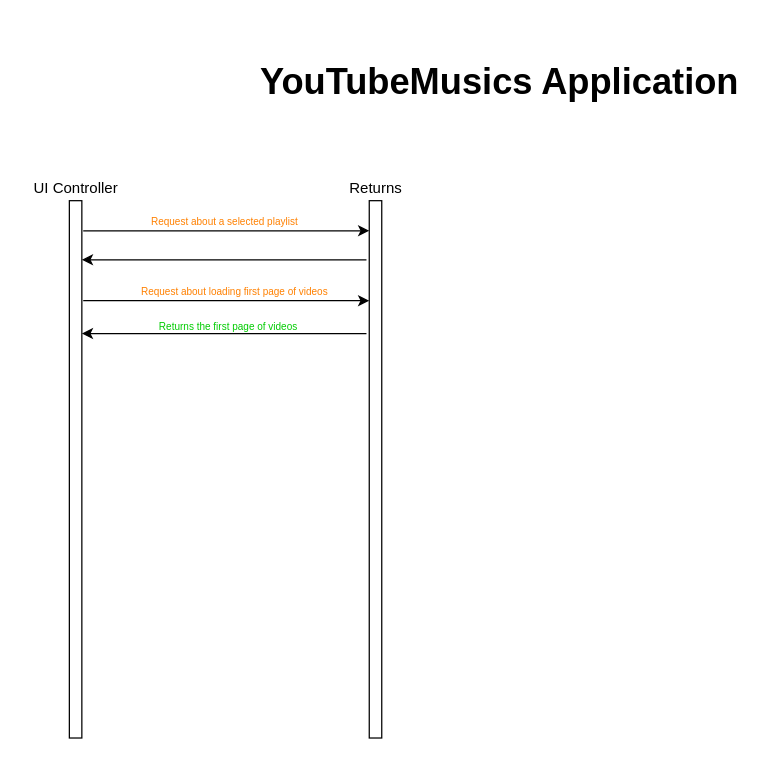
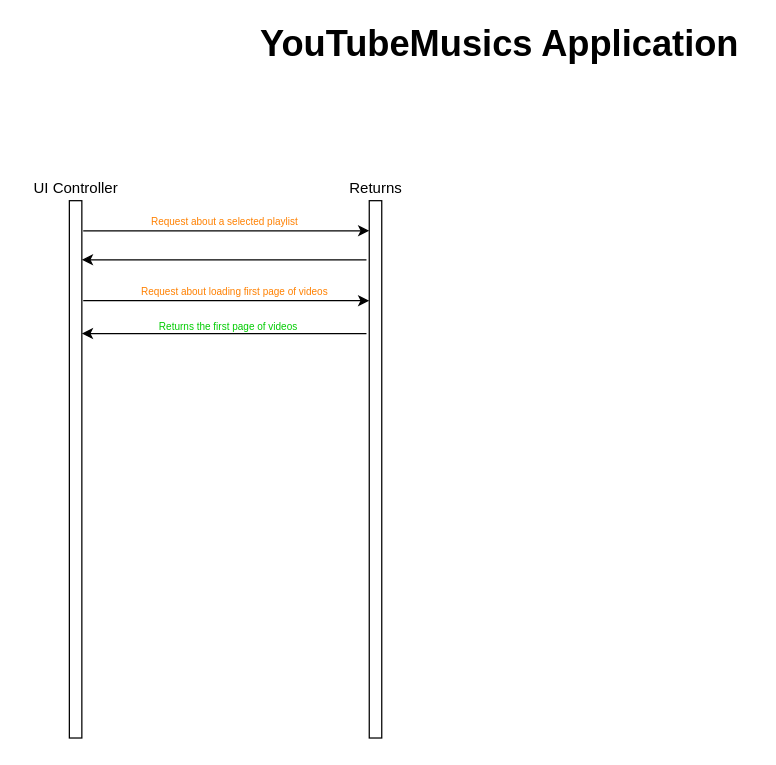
node "YouTubeMusics Application": moved (499, 82) -> (499, 44)
